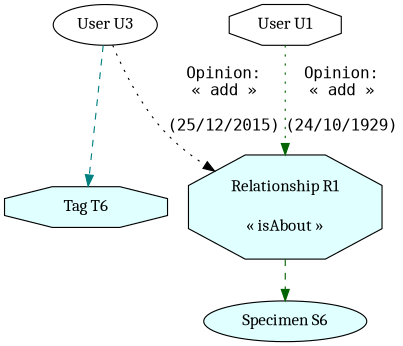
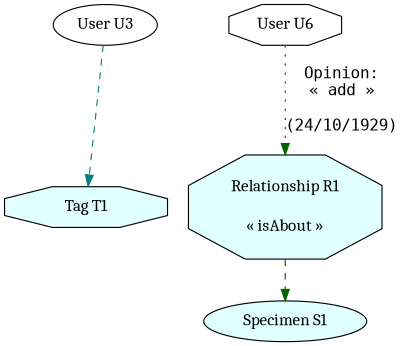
node "User U1": label "User U1" -> "User U6"
edge "User U3" -> "Relationship R1 « isAbout »": removed, label "Opinion: « add » (25/12/2015)"
node "Tag T6": label "Tag T6" -> "Tag T1"
node "Specimen S6": label "Specimen S6" -> "Specimen S1"
